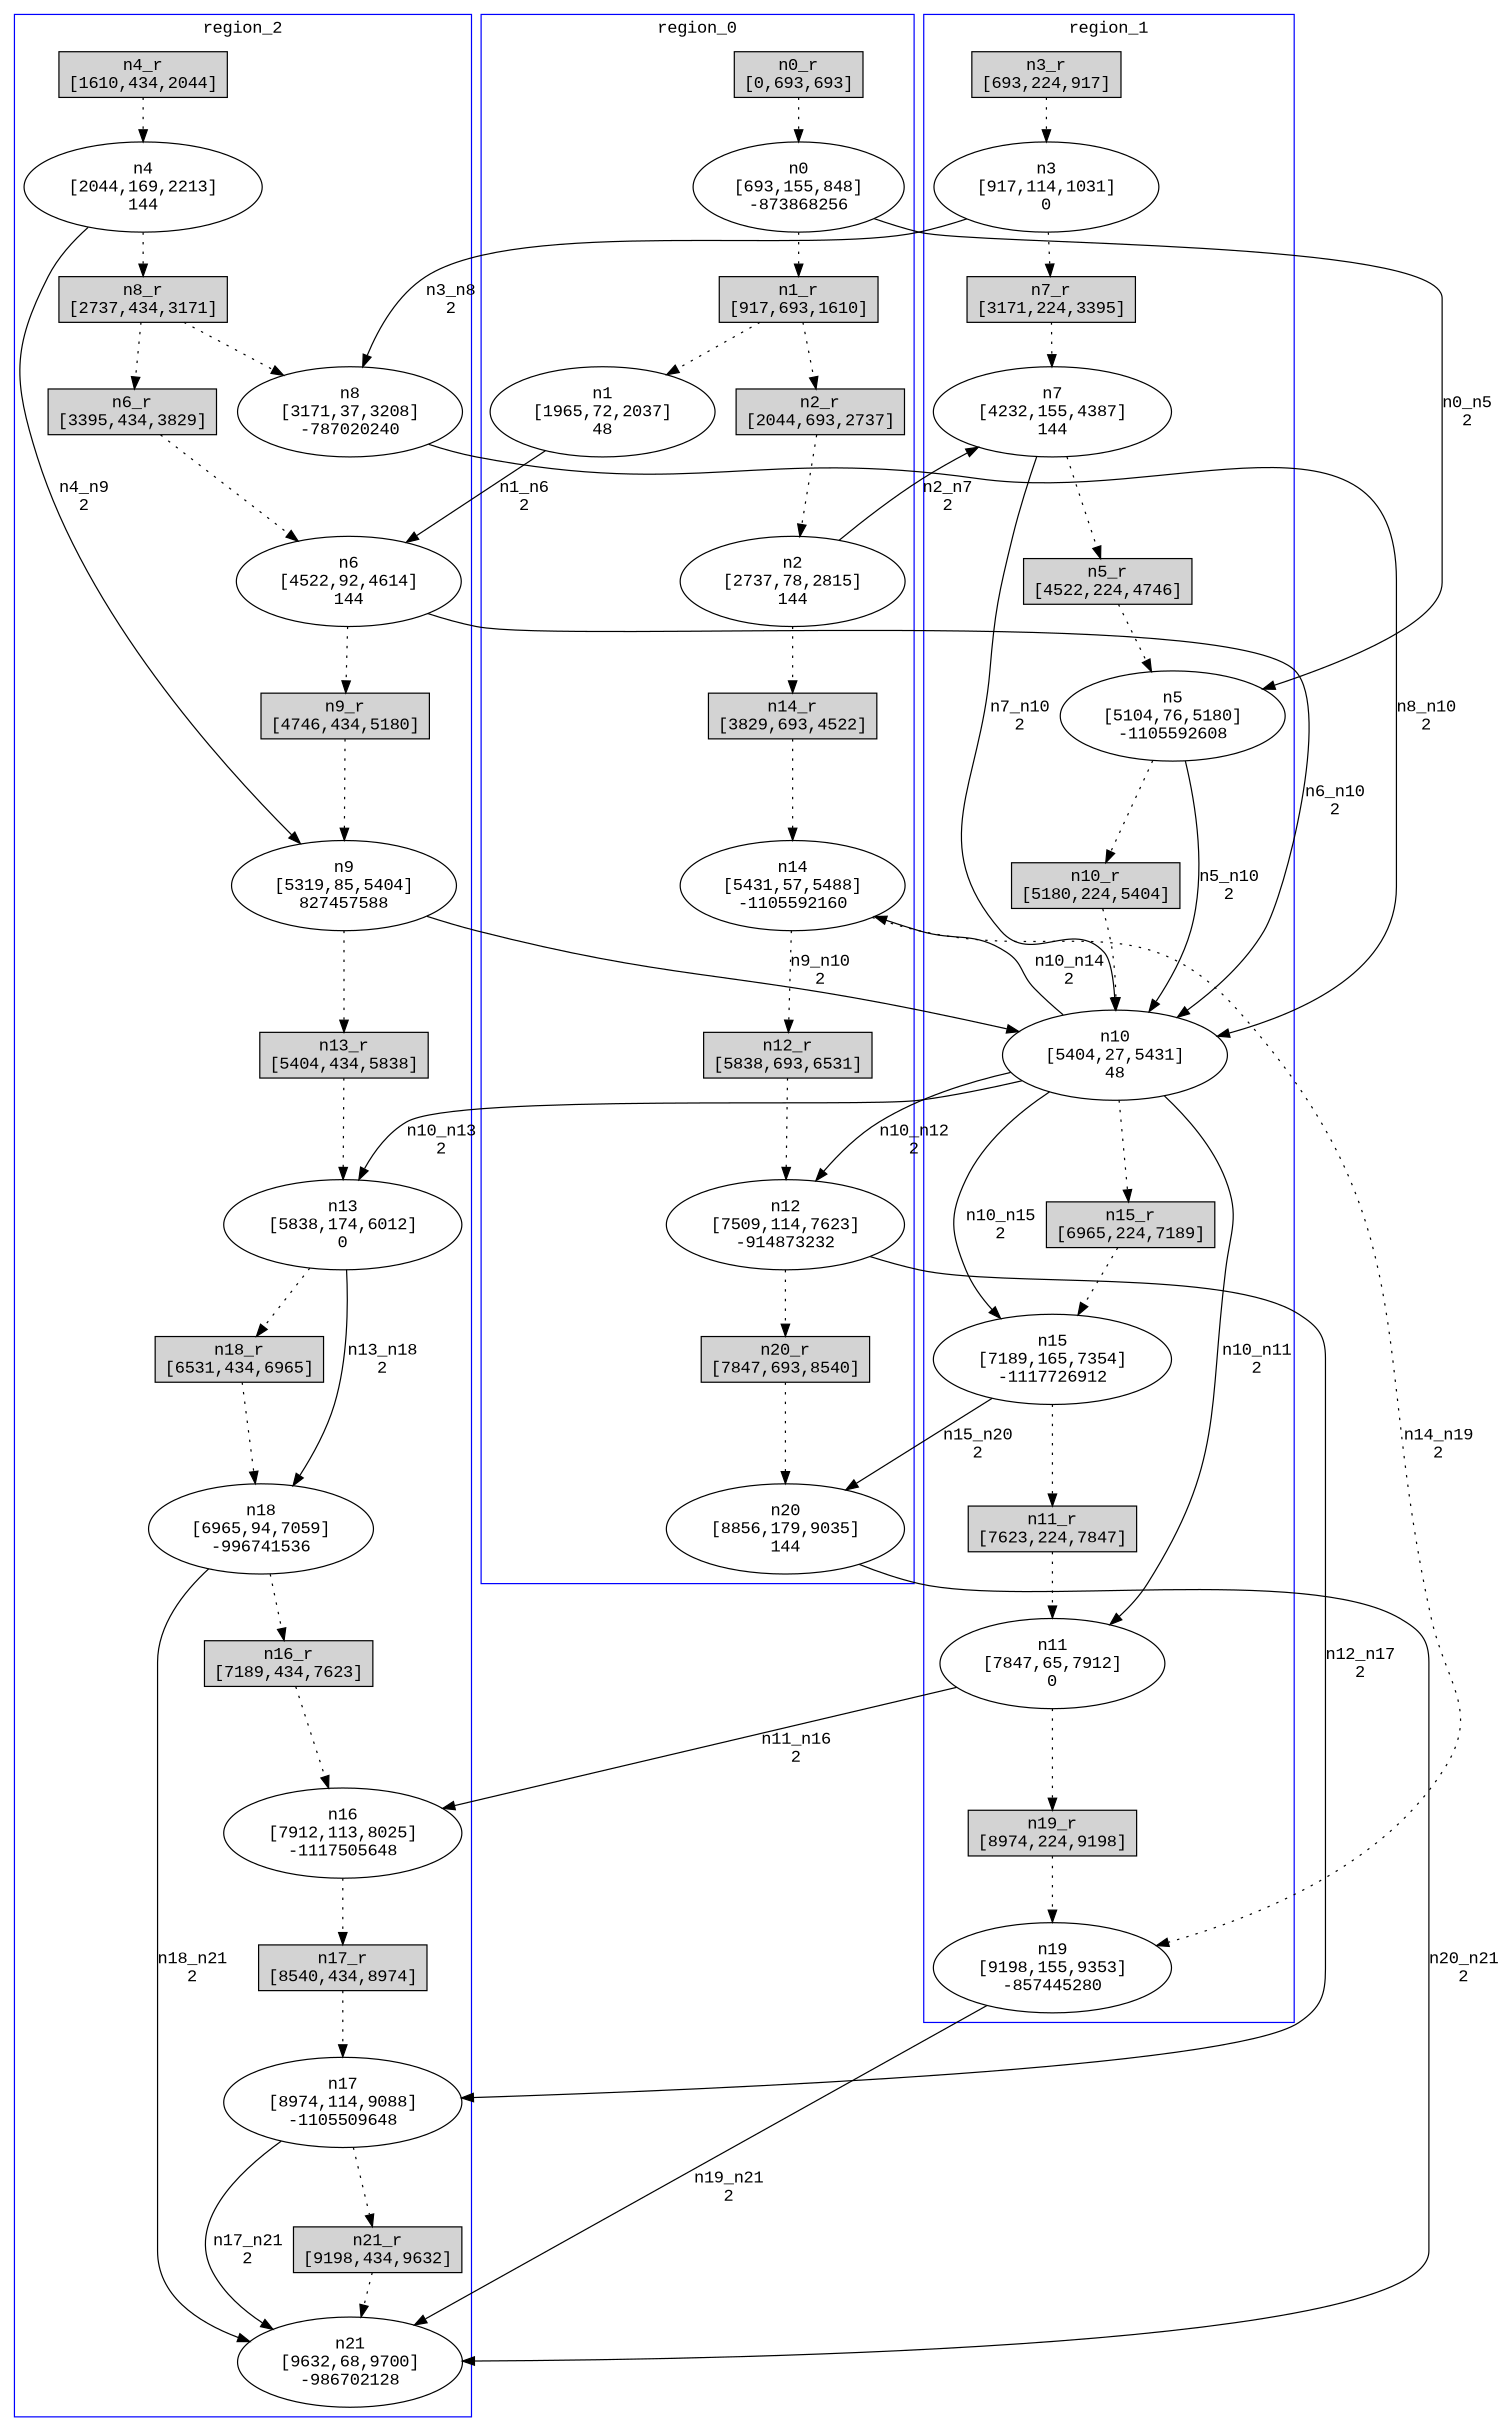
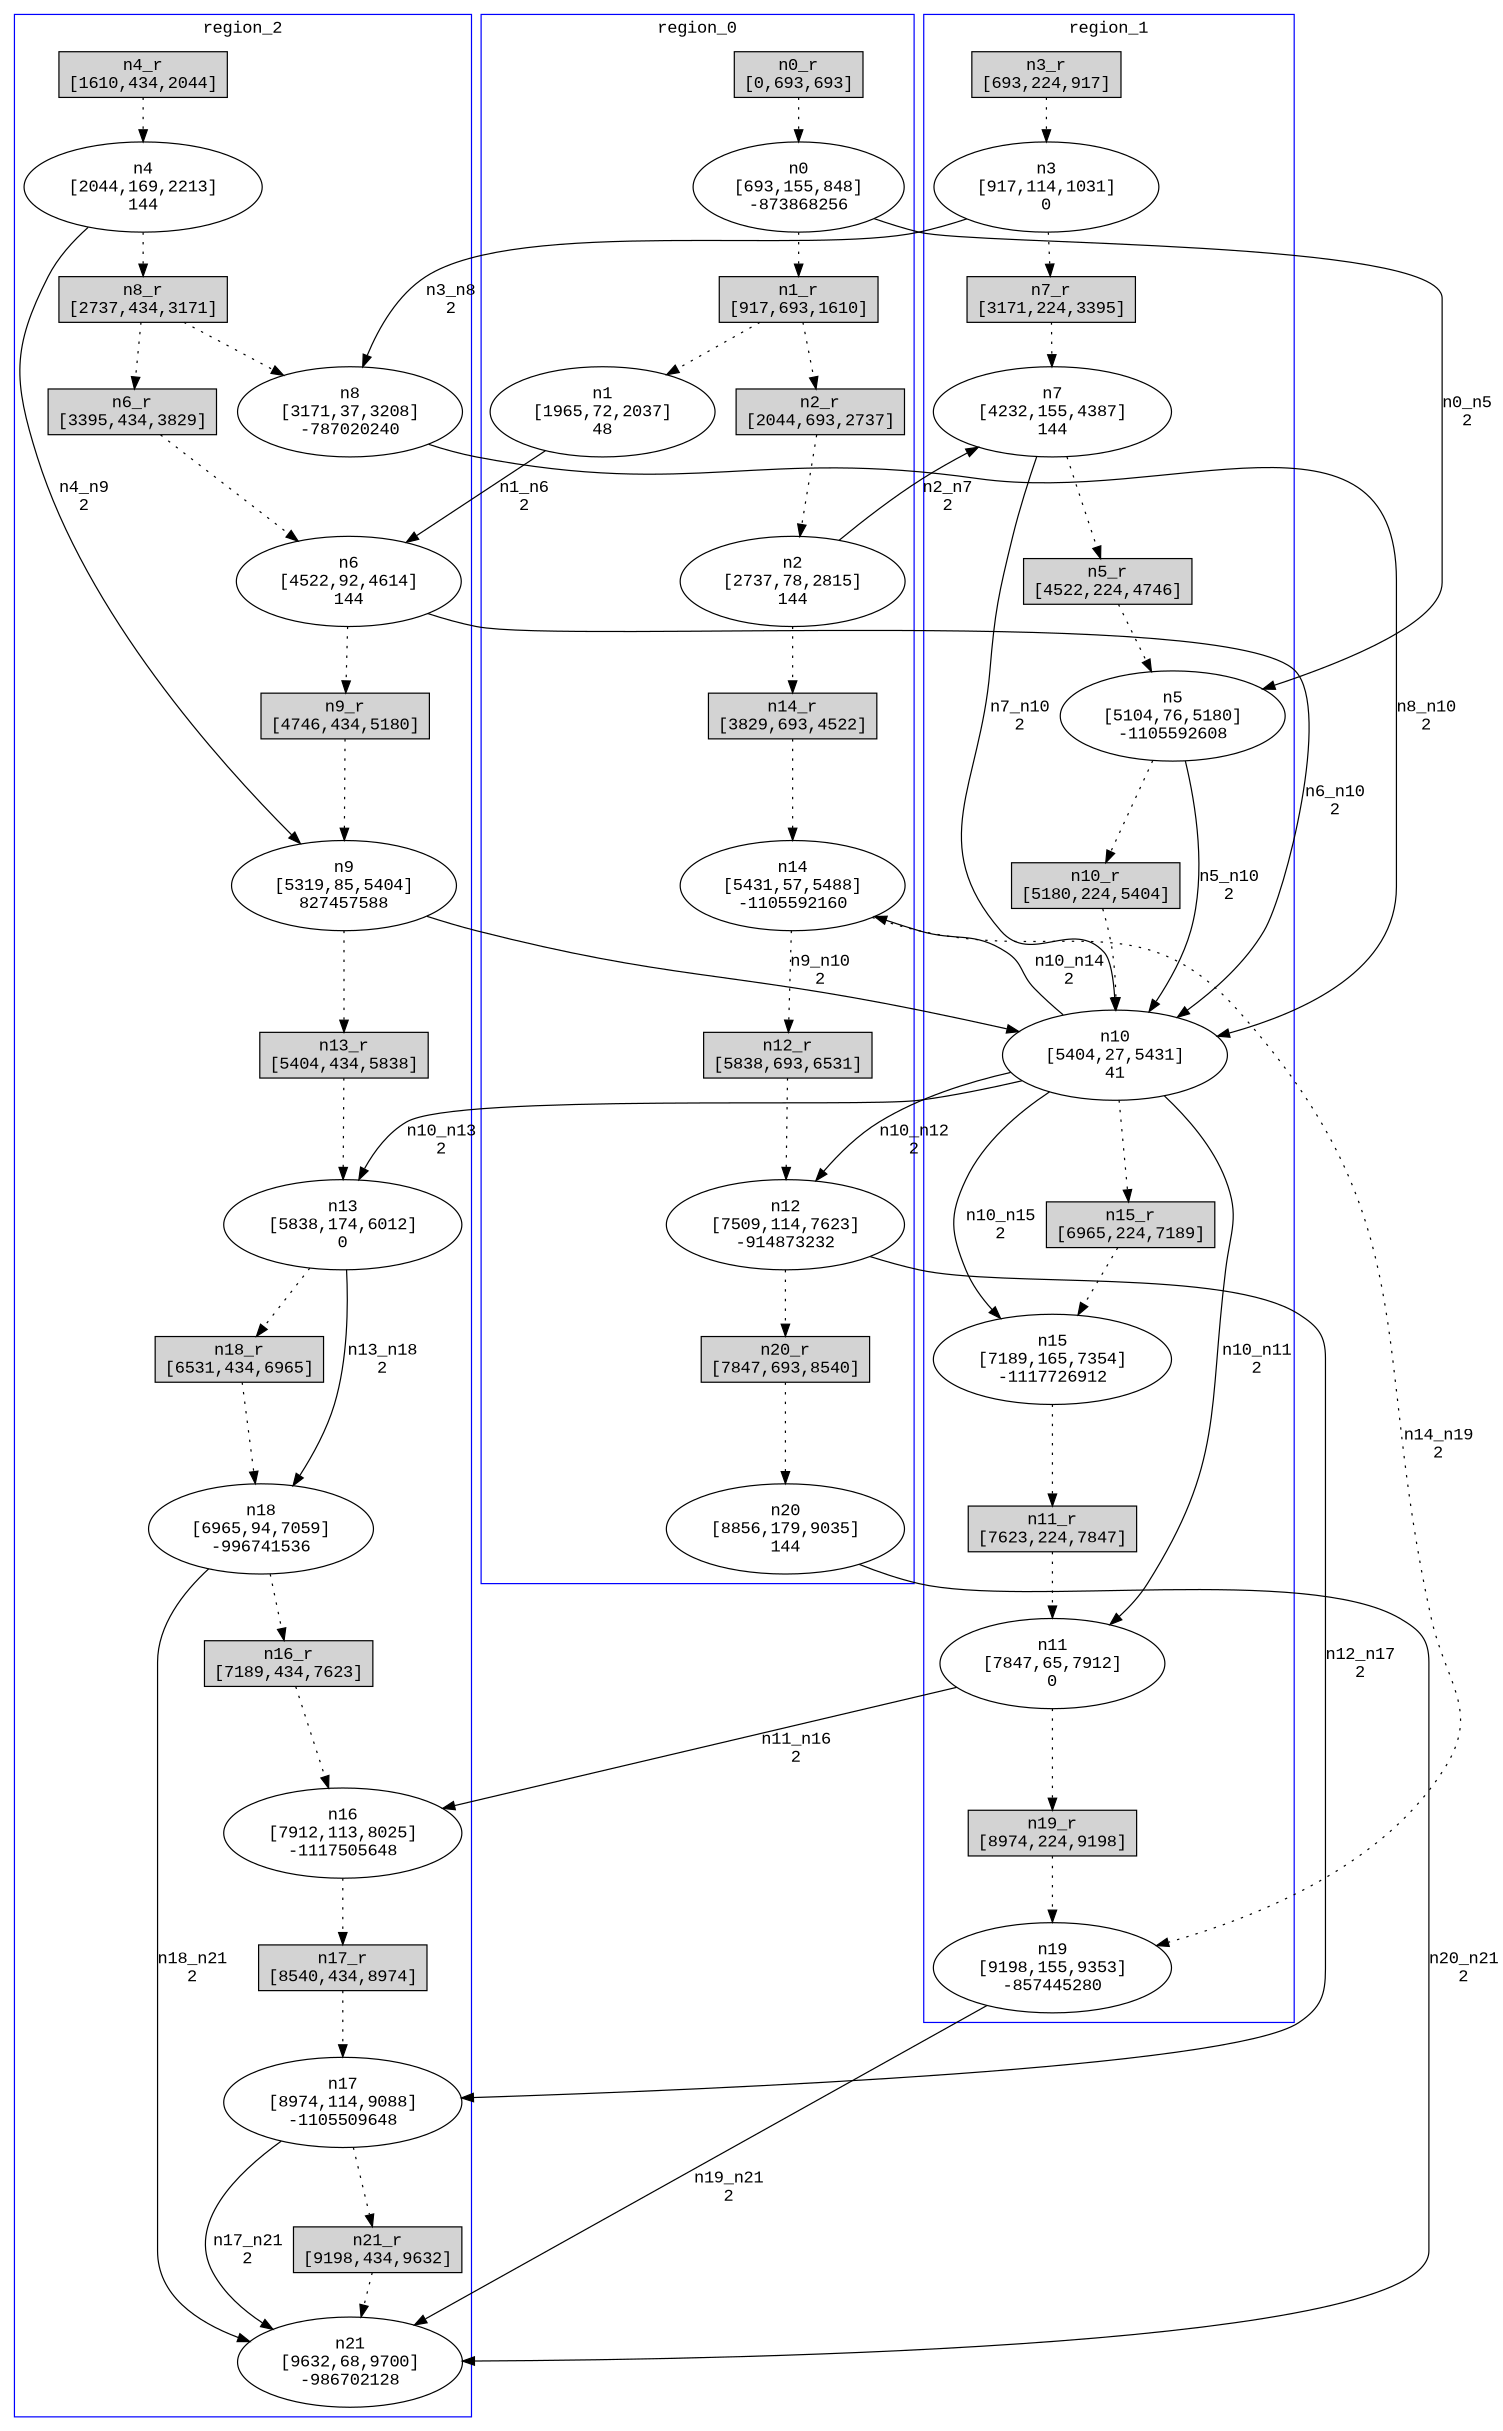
node "n10 [5404,27,5431] 48": label "n10 [5404,27,5431] 48" -> "n10 [5404,27,5431] 41"
edge "n15 [7189,165,7354] -1117726912" -> "n20 [8856,179,9035] 144": removed, label "n15_n20 2"
